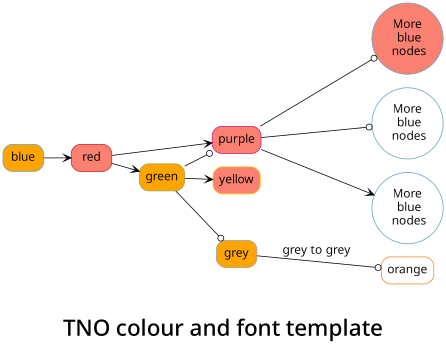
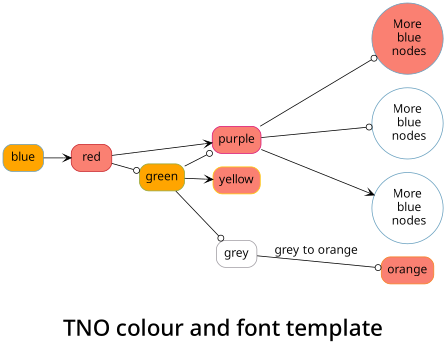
edge "red" -> "green": arrowhead vee -> odot
edge "grey" -> "orange": label "grey to grey" -> "grey to orange"
node "grey": fillcolor orange -> white
node "orange": fillcolor white -> salmon
